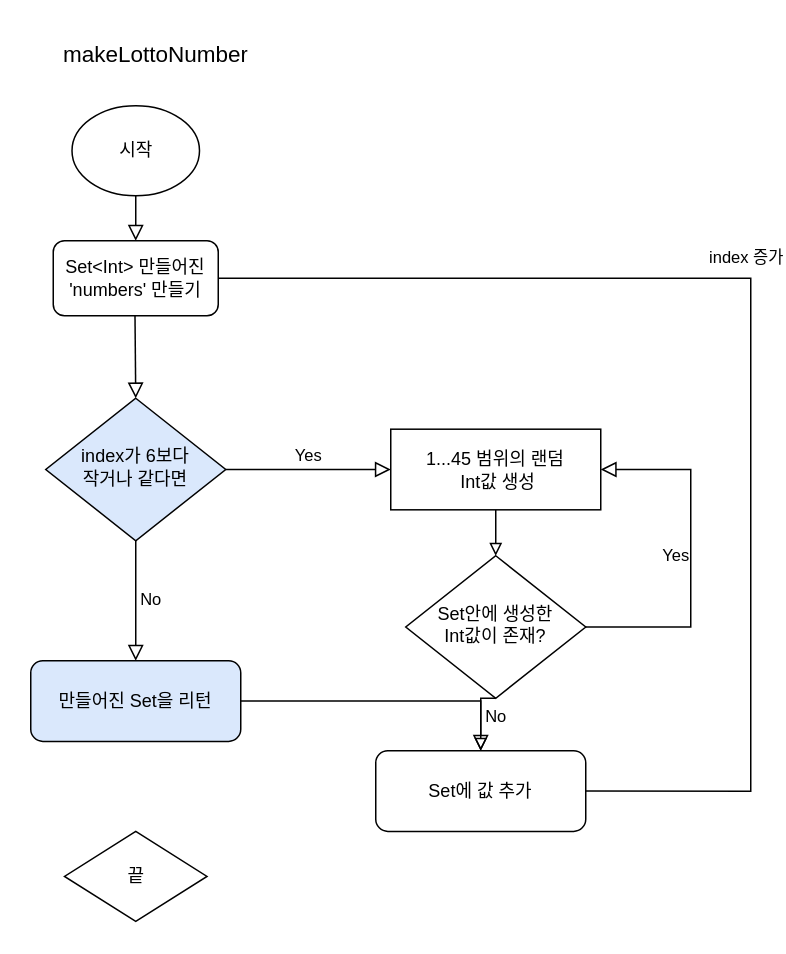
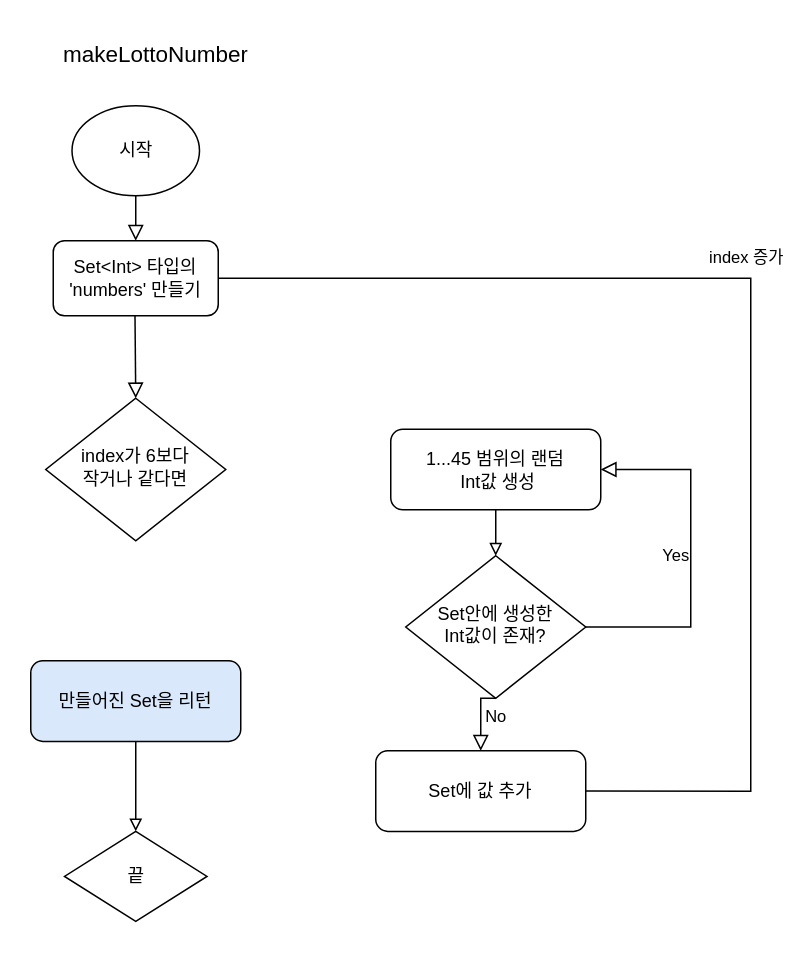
node "Set<Int> 만들어진 'numbers' 만들기": label "Set<Int> 만들어진 'numbers' 만들기" -> "Set<Int> 타입의 'numbers' 만들기"
node "index가 6보다 작거나 같다면": fillcolor #dae8fc -> #ffffff
edge "index가 6보다 작거나 같다면" -> "1...45 범위의 랜덤 Int값 생성": removed, label "Yes"
node "1...45 범위의 랜덤 Int값 생성": shape rectangle -> rounded rectangle
edge "index가 6보다 작거나 같다면" -> "만들어진 Set을 리턴": removed, label "No"
edge "만들어진 Set을 리턴" -> "Set에 값 추가": now "만들어진 Set을 리턴" -> "끝"
